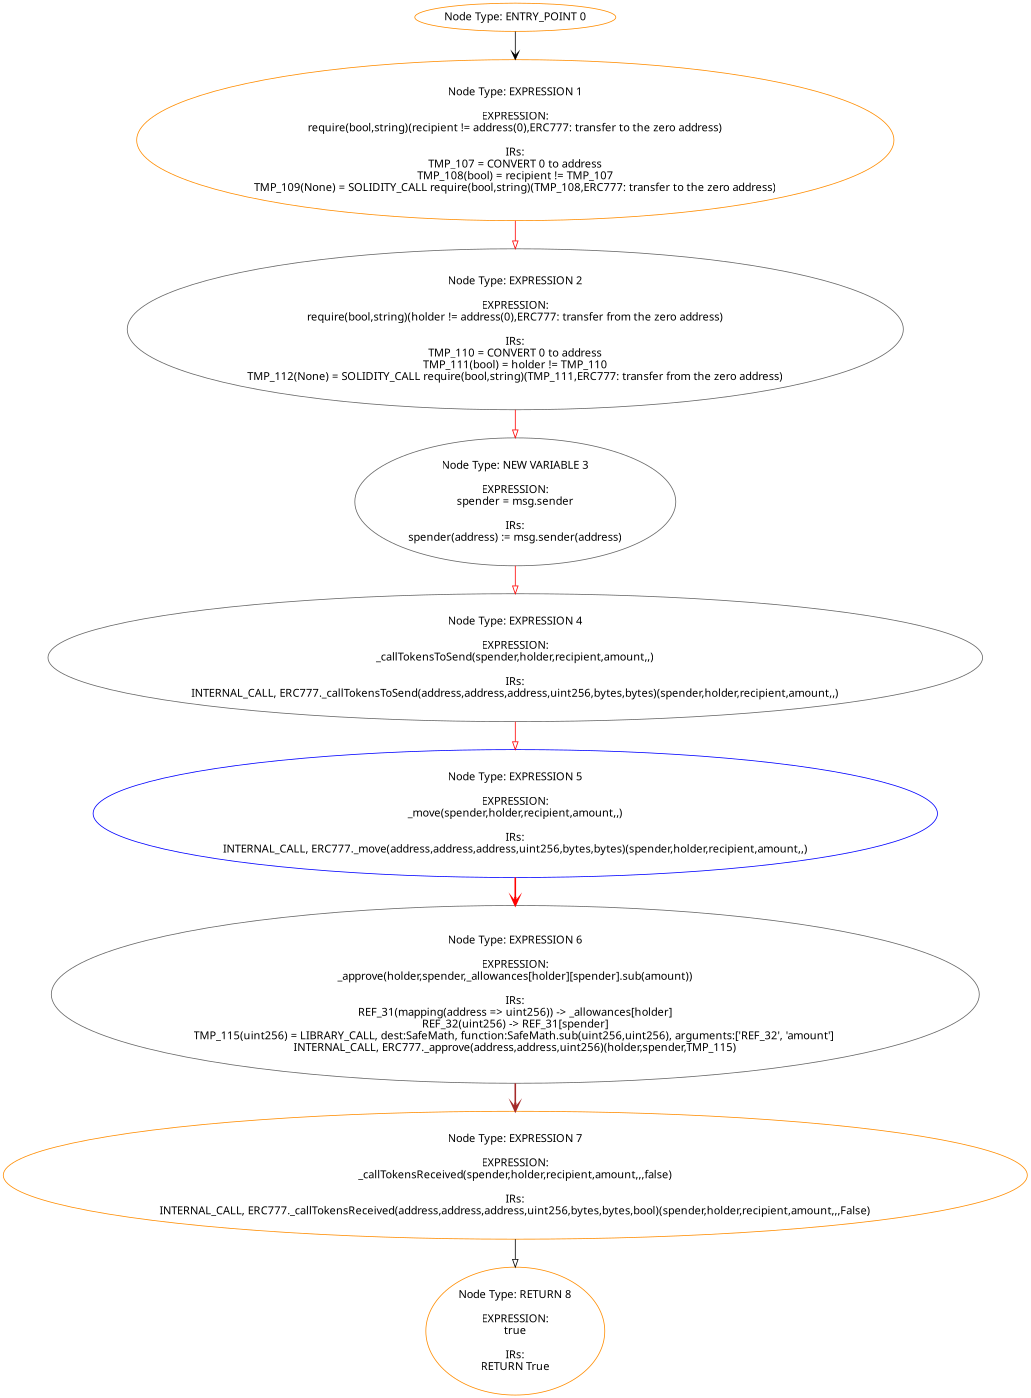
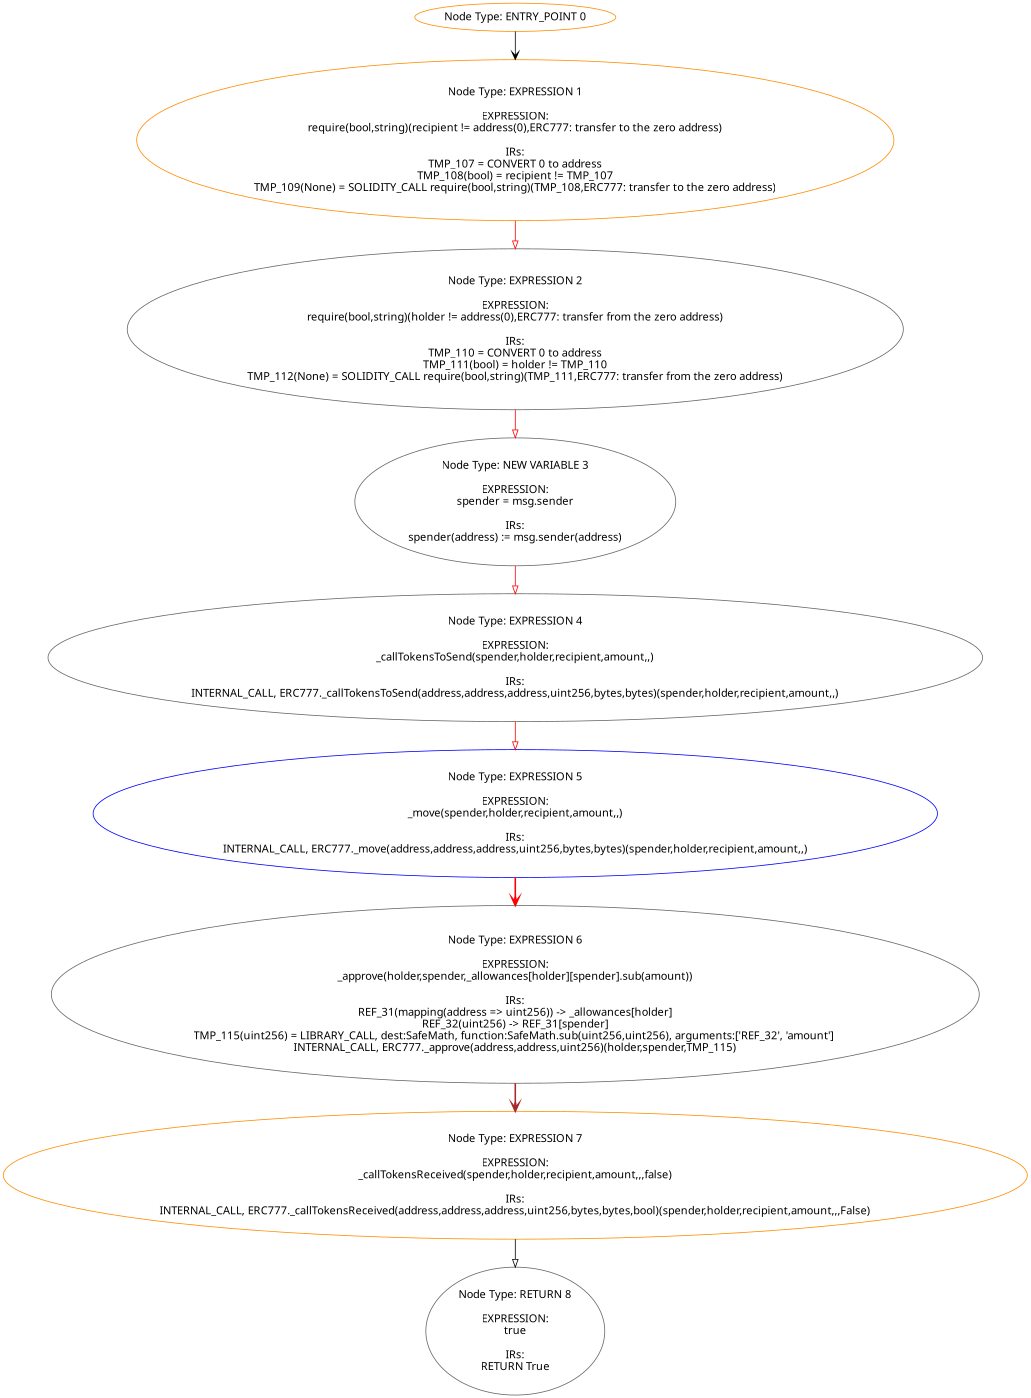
node "Node Type: RETURN 8 EXPRESSION: true IRs: RETURN True": color darkorange -> gray40
